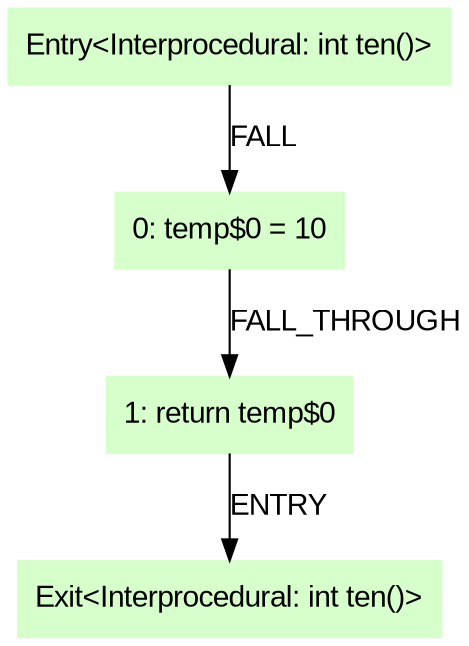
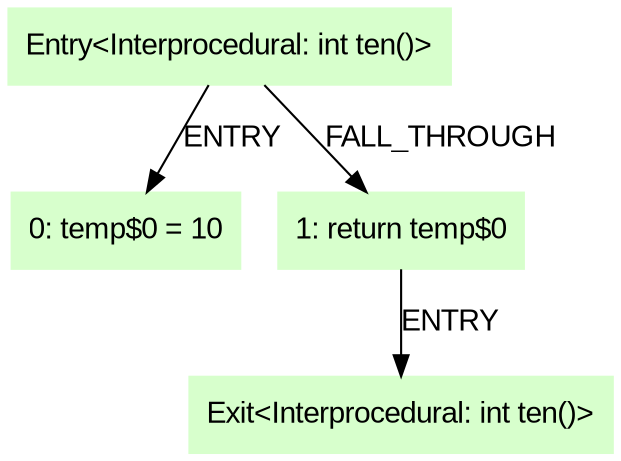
edge "Entry<Interprocedural: int ten()>" -> "0: temp$0 = 10": label "FALL" -> "ENTRY"
edge "0: temp$0 = 10" -> "1: return temp$0": now "Entry<Interprocedural: int ten()>" -> "1: return temp$0"
